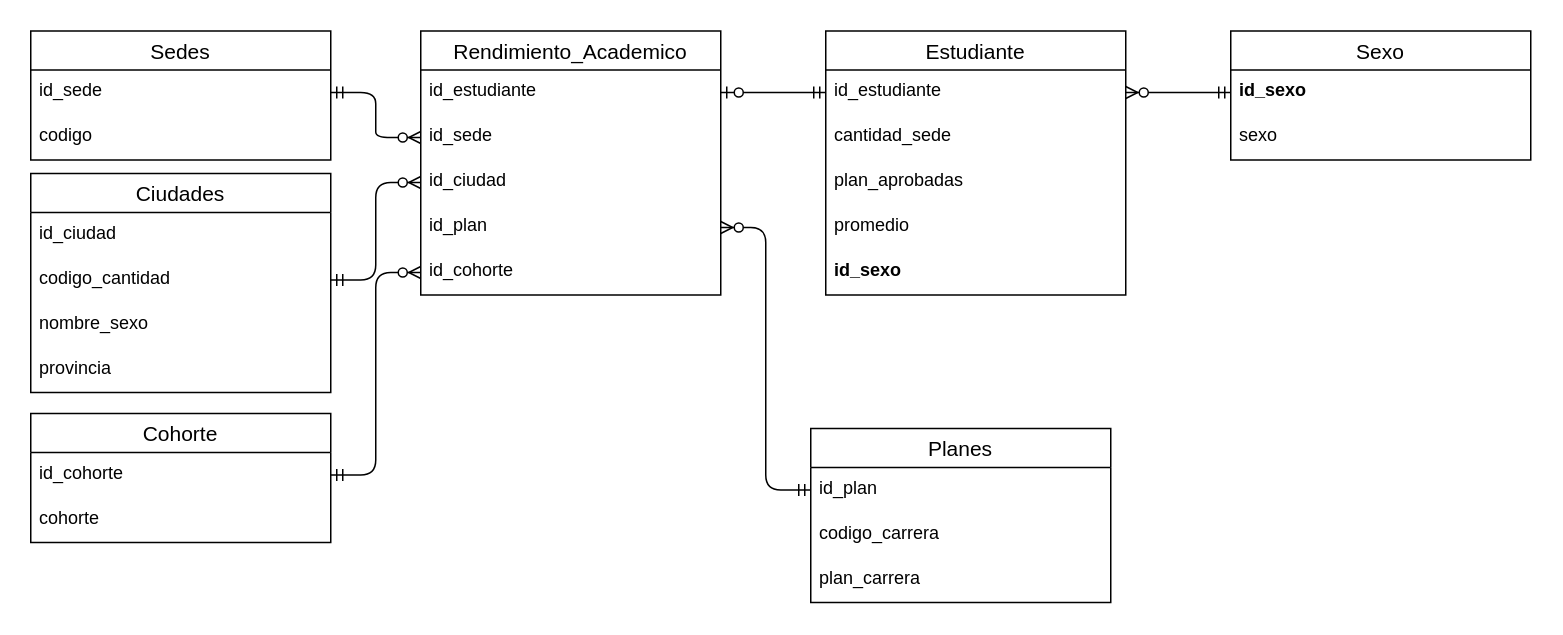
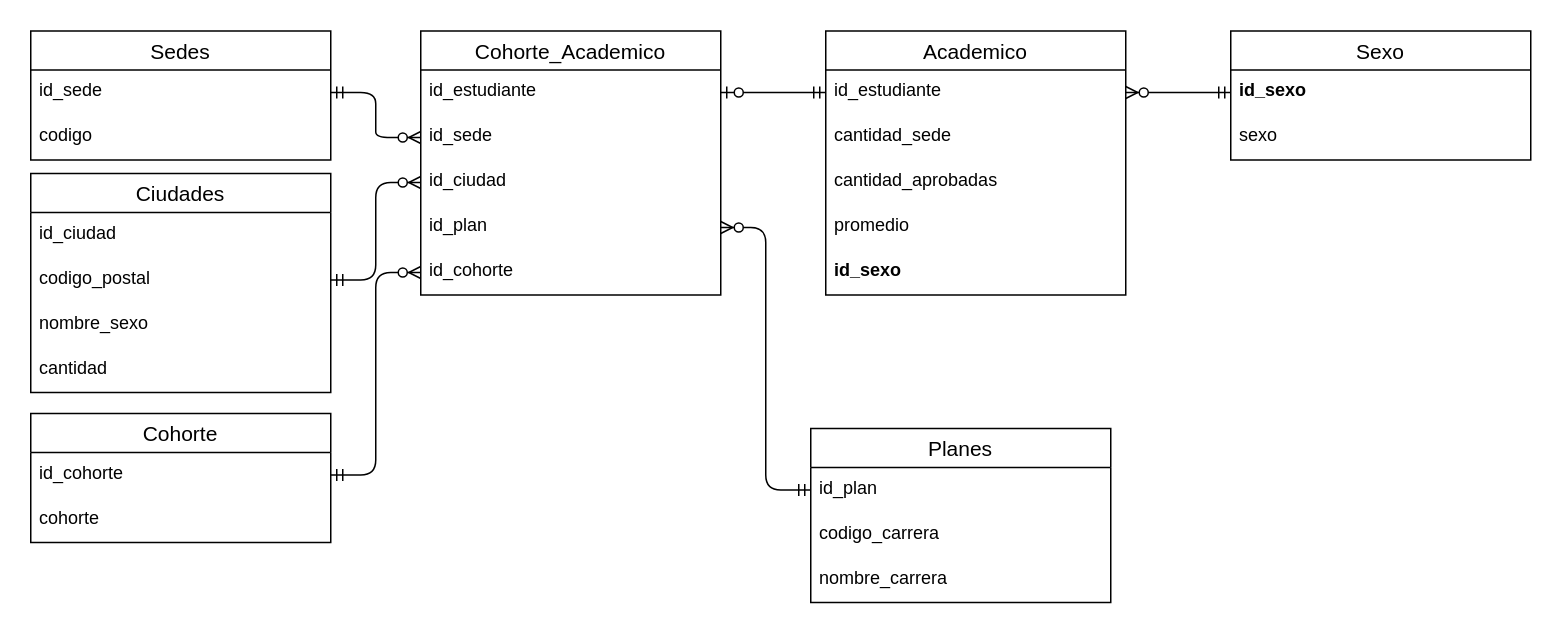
node "Rendimiento_Academico": label "Rendimiento_Academico" -> "Cohorte_Academico"
node "Estudiante": label "Estudiante" -> "Academico"
node "plan_aprobadas": label "plan_aprobadas" -> "cantidad_aprobadas"
node "codigo_cantidad": label "codigo_cantidad" -> "codigo_postal"
node "provincia": label "provincia" -> "cantidad"
node "plan_carrera": label "plan_carrera" -> "nombre_carrera"
